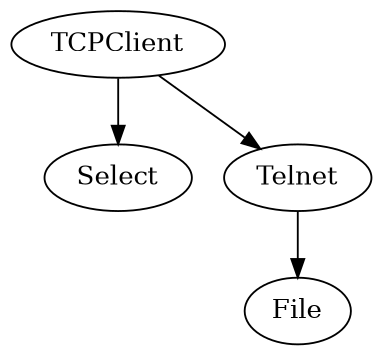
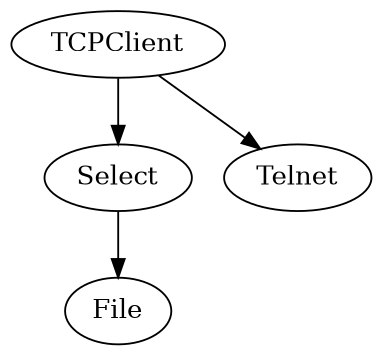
edge "Telnet" -> "File": now "Select" -> "File"
